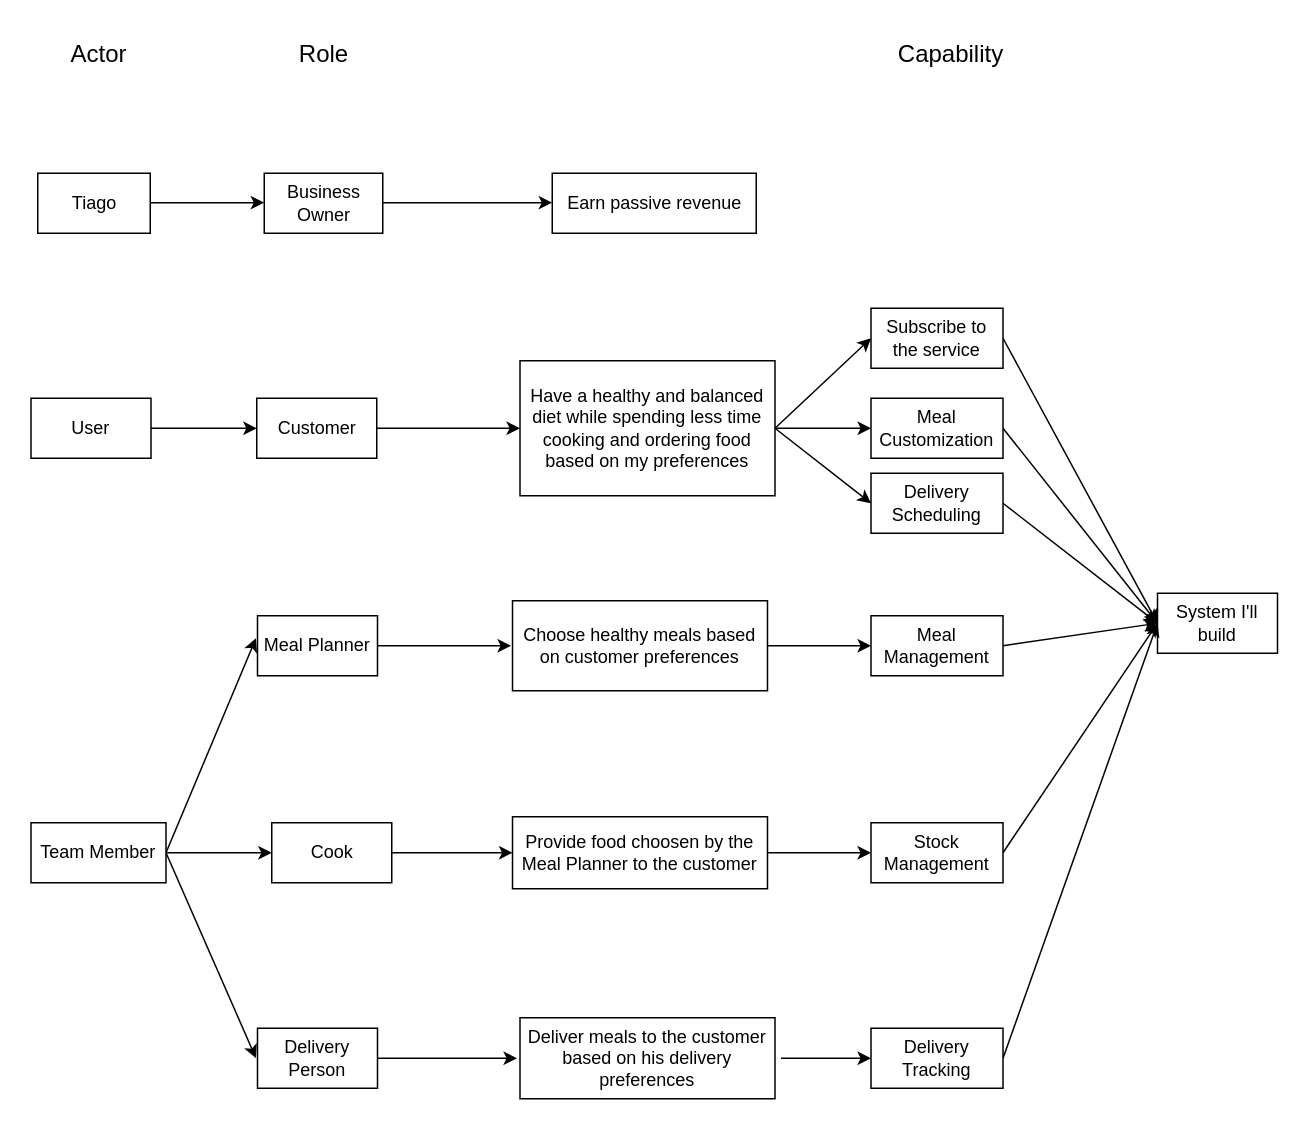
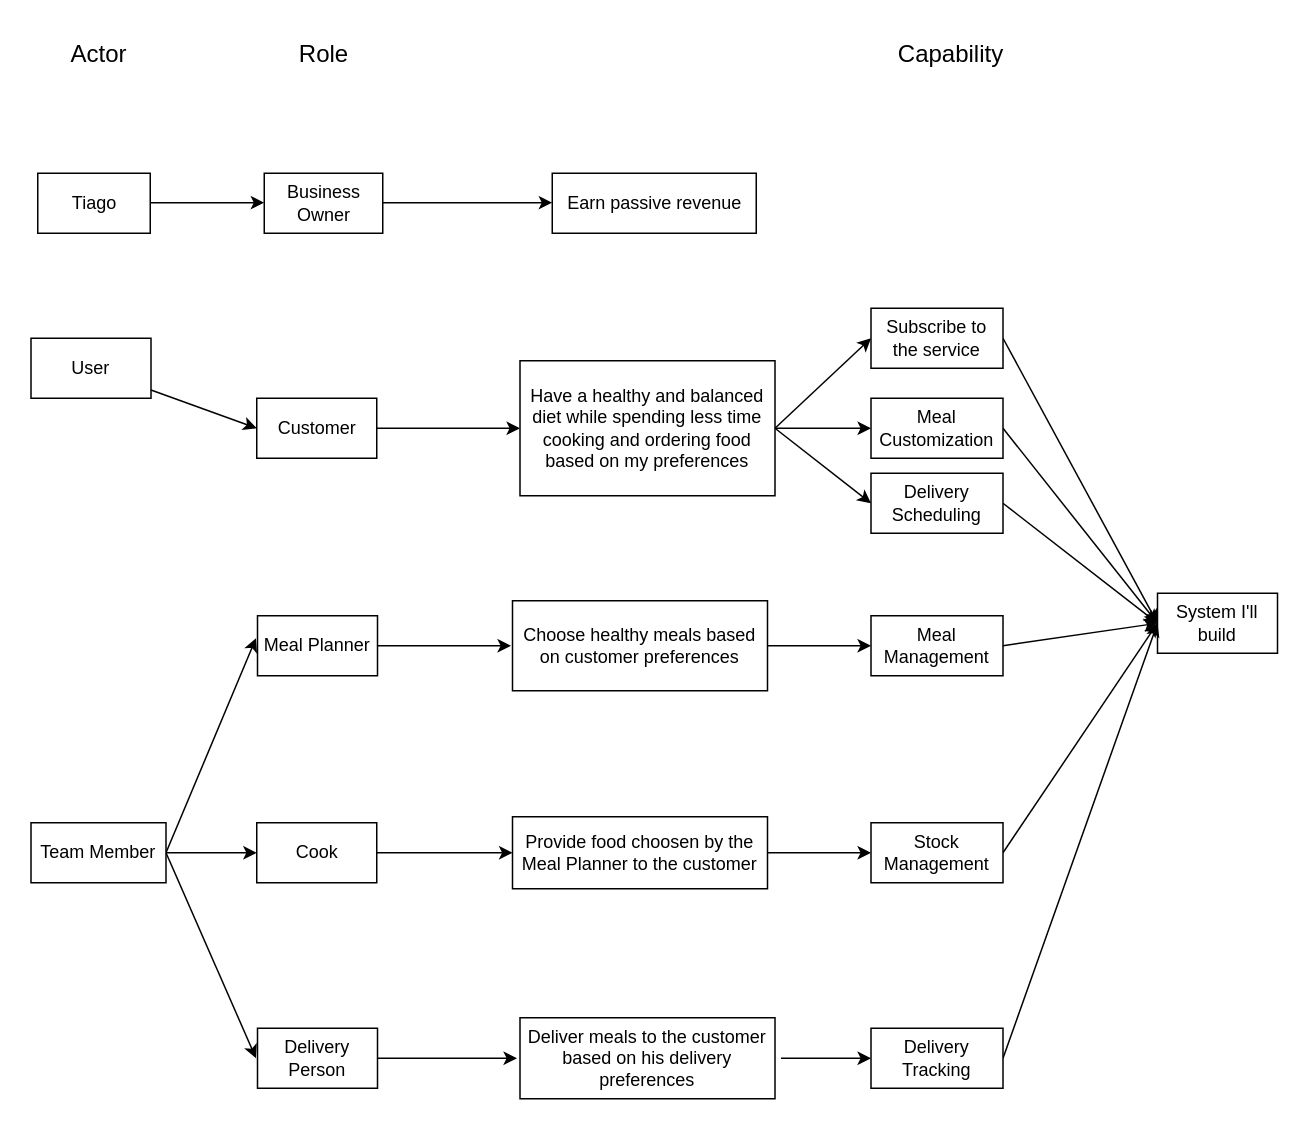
node "User": moved (91, 428) -> (91, 368)
node "Cook": moved (332, 853) -> (317, 853)
